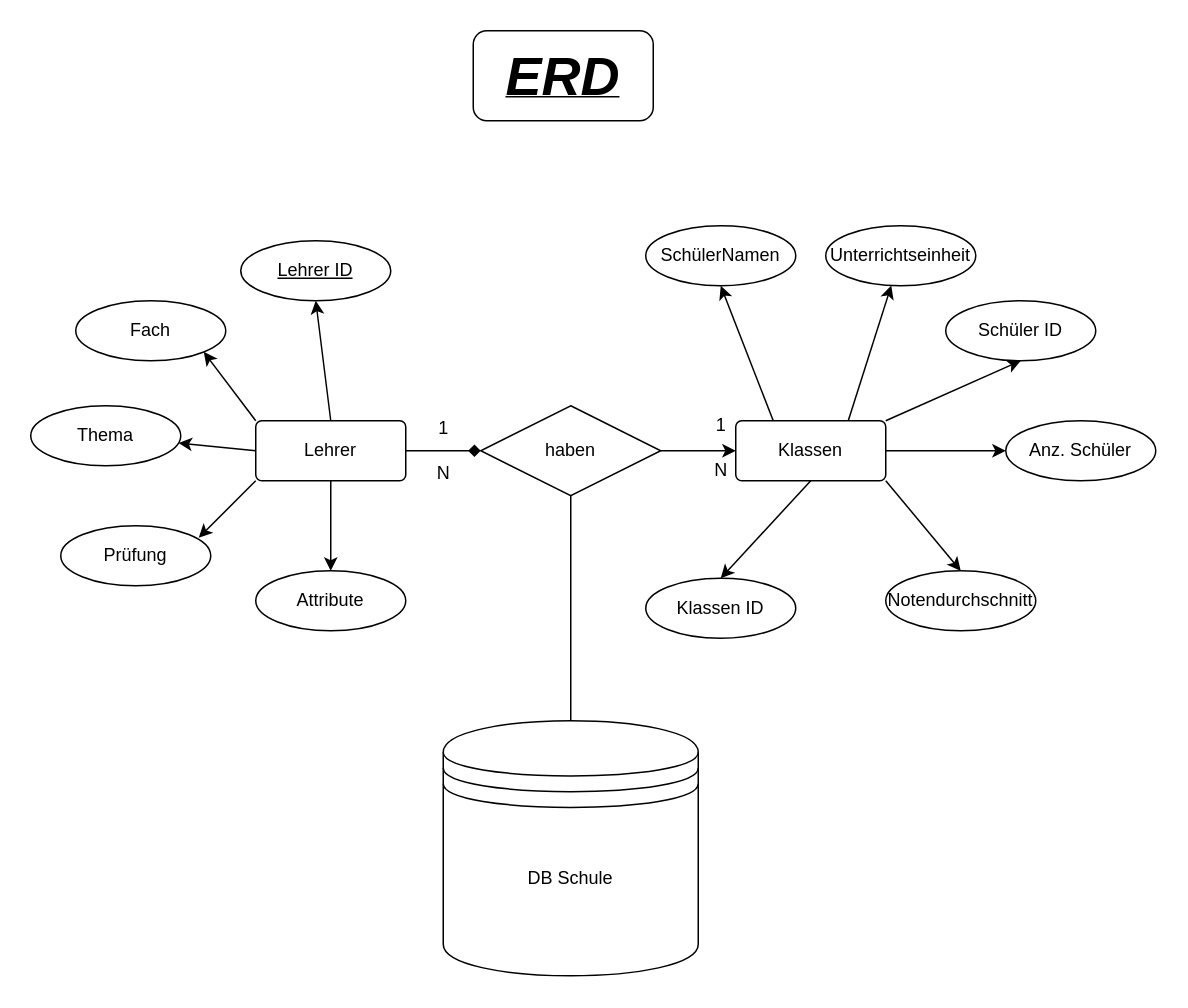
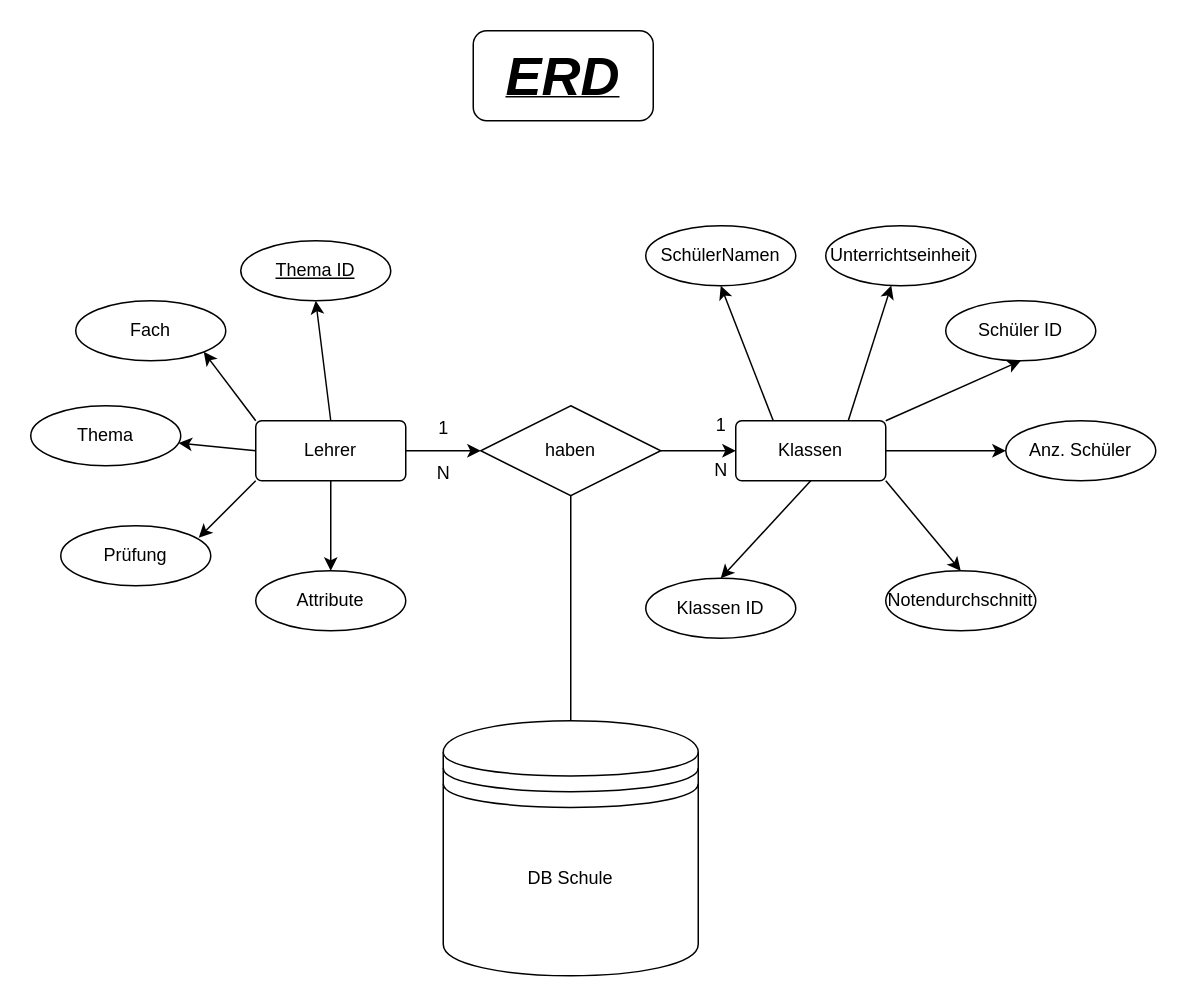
node "Lehrer ID": label "Lehrer ID" -> "Thema ID"
edge "Lehrer" -> "haben": arrowhead diamond -> classic
